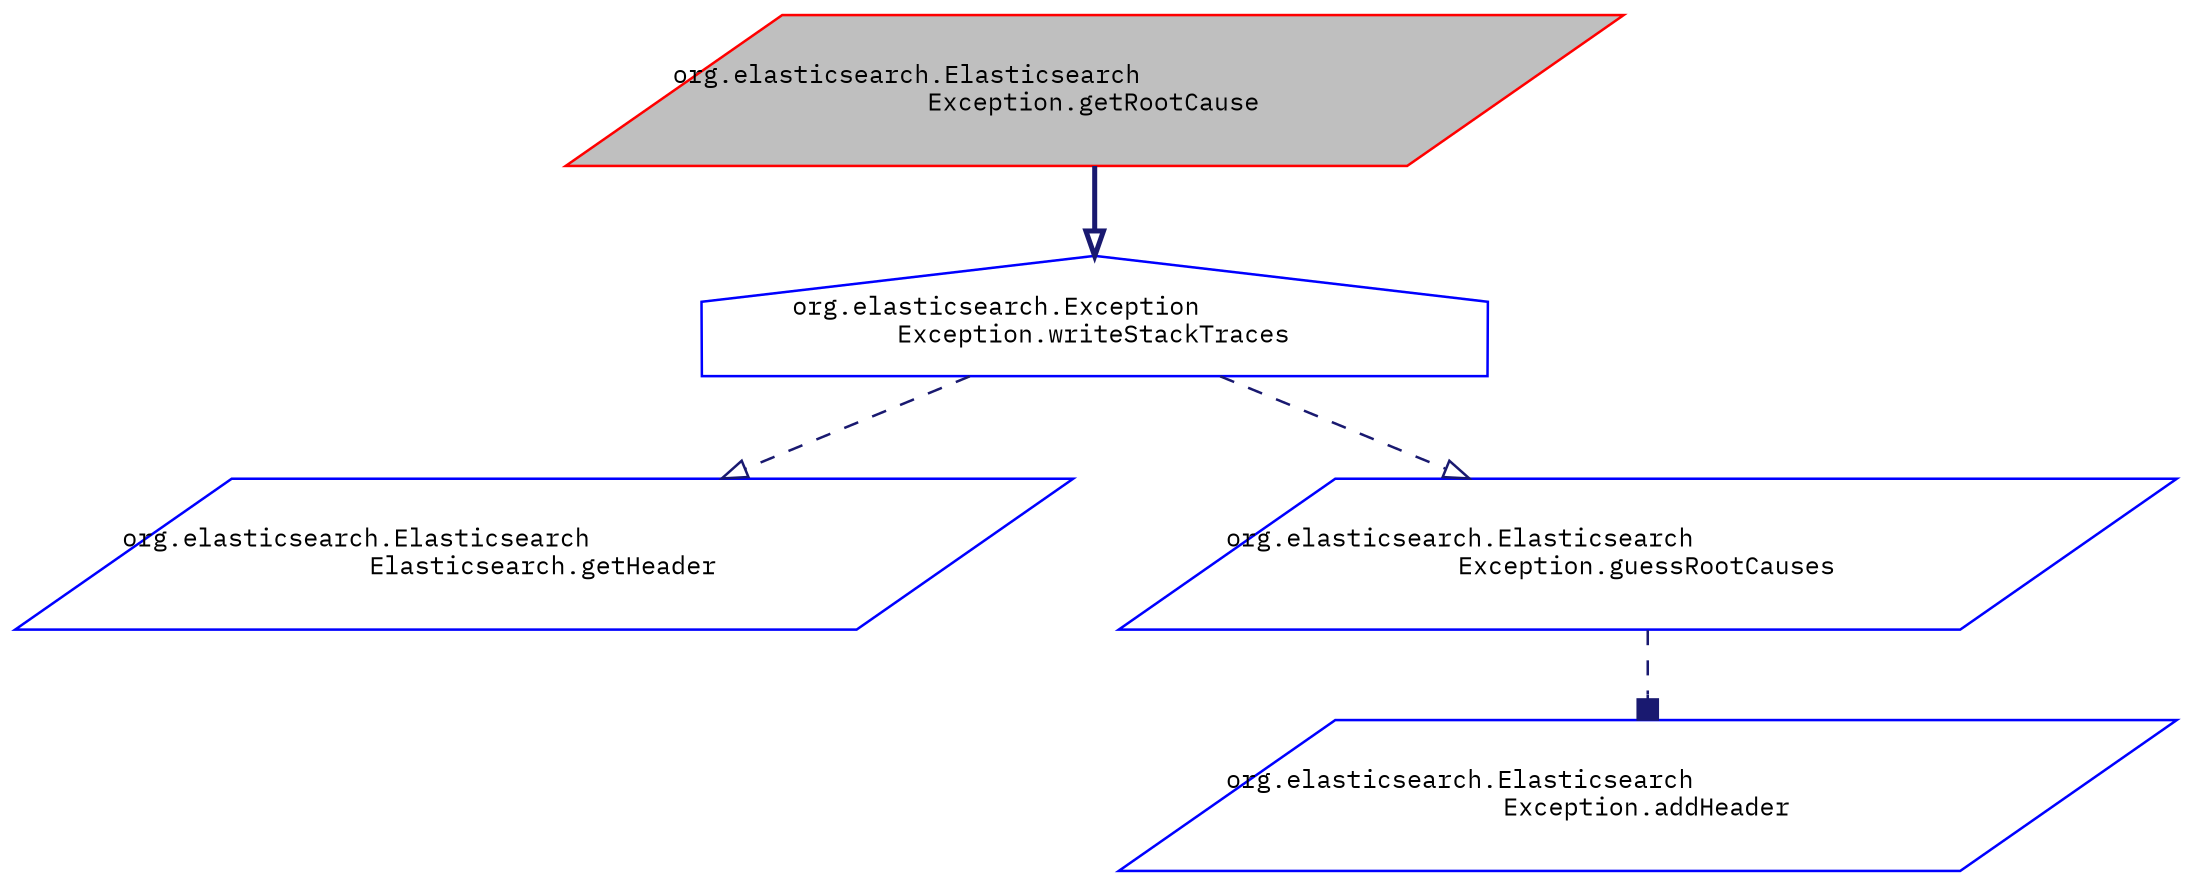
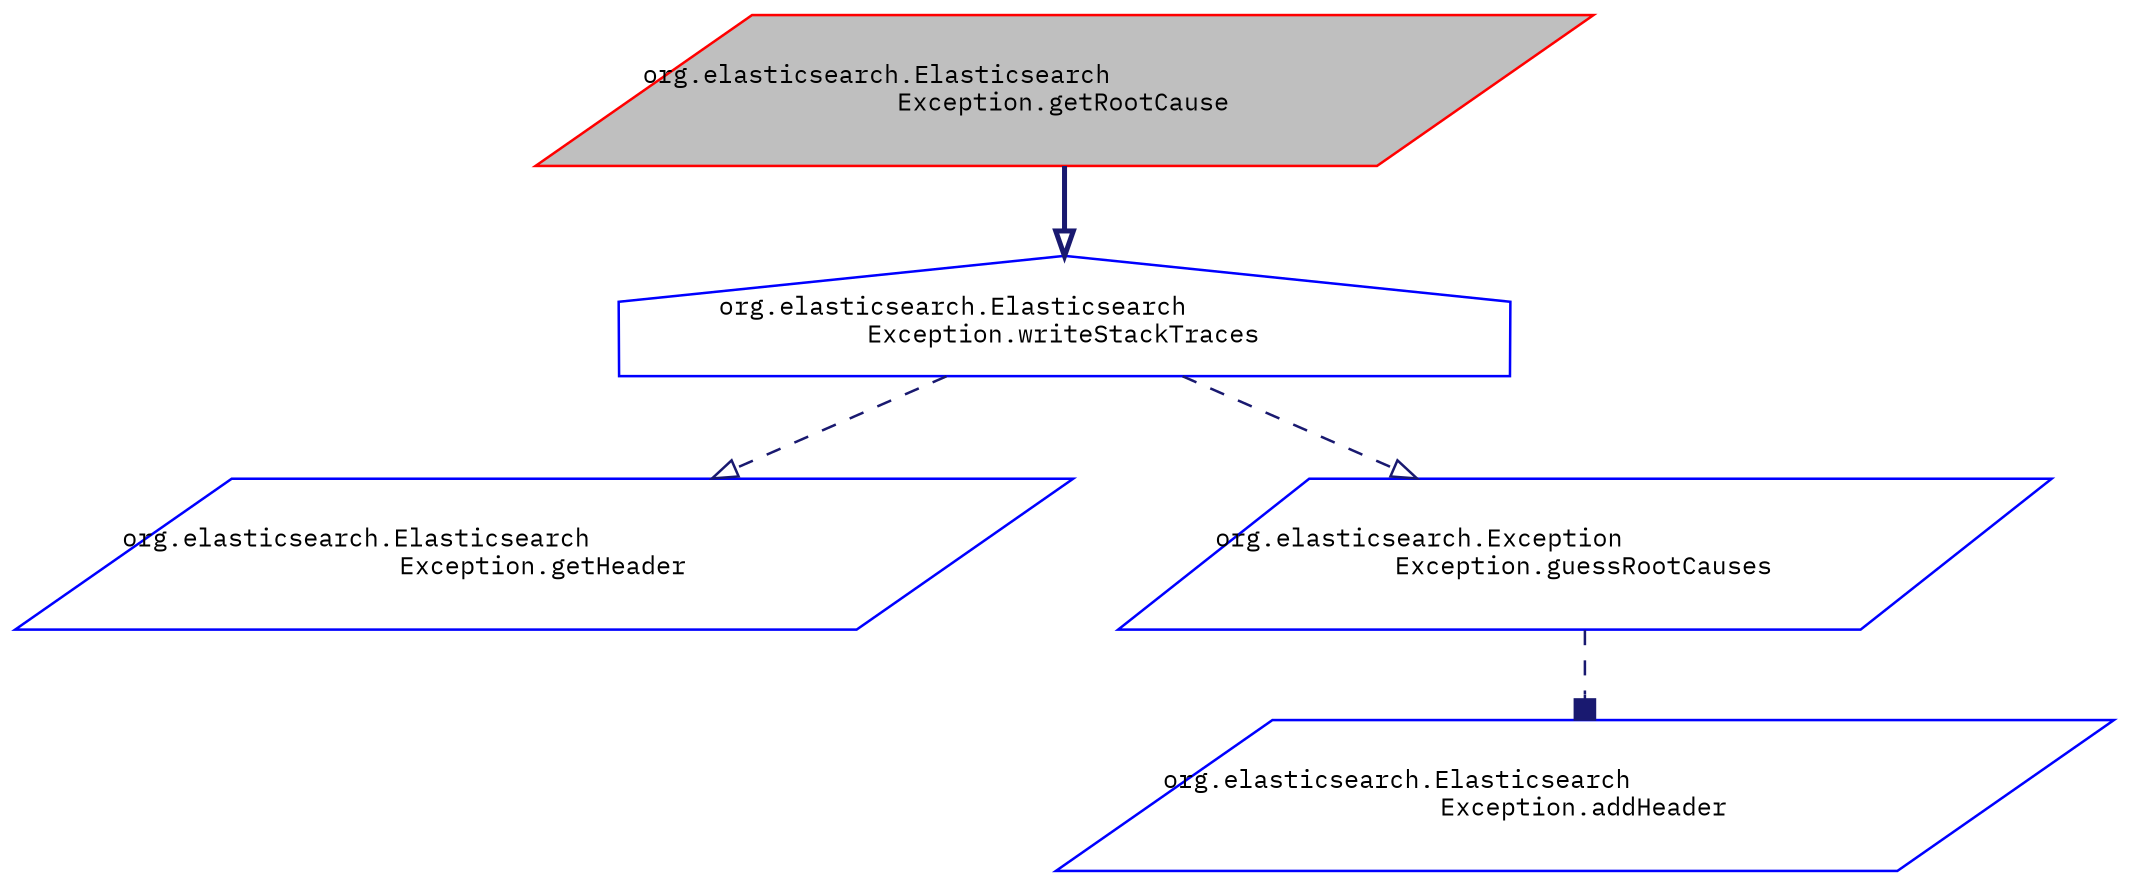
node "org.elasticsearch.Exception Exception.writeStackTraces": label "org.elasticsearch.Exception Exception.writeStackTraces" -> "org.elasticsearch.Elasticsearch Exception.writeStackTraces"
node "org.elasticsearch.Elasticsearch Elasticsearch.getHeader": label "org.elasticsearch.Elasticsearch Elasticsearch.getHeader" -> "org.elasticsearch.Elasticsearch Exception.getHeader"
node "org.elasticsearch.Elasticsearch Exception.guessRootCauses": label "org.elasticsearch.Elasticsearch Exception.guessRootCauses" -> "org.elasticsearch.Exception Exception.guessRootCauses"
